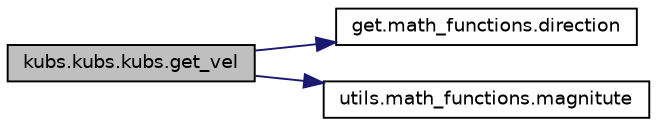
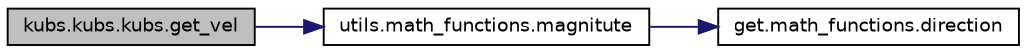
edge "kubs.kubs.kubs.get_vel" -> "get.math_functions.direction": now "utils.math_functions.magnitute" -> "get.math_functions.direction"
